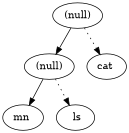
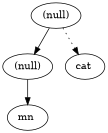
node "ls": removed
